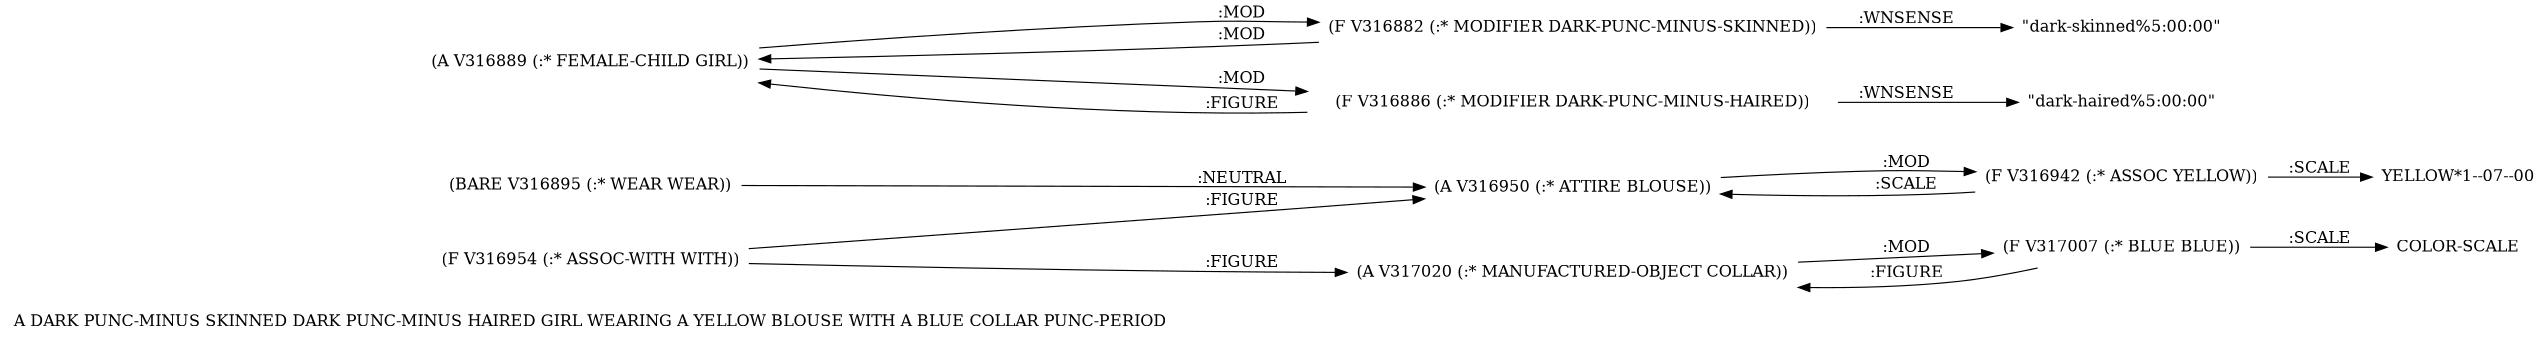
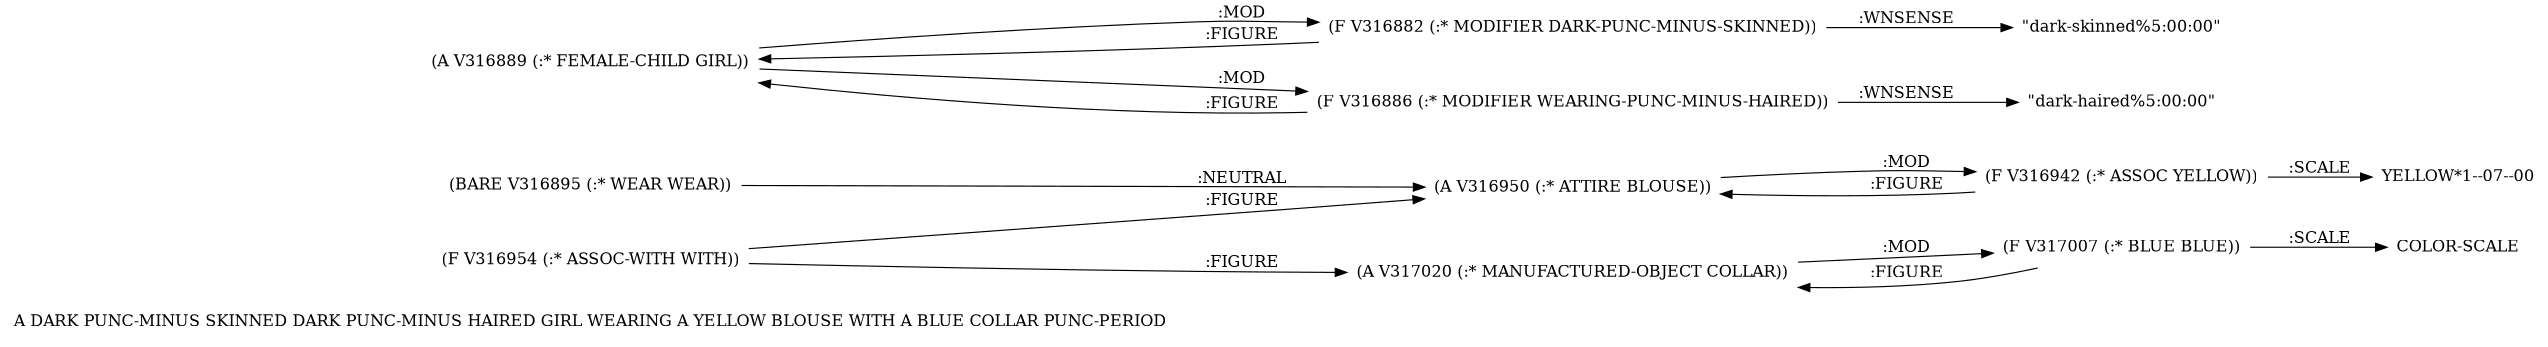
edge "(F V316882 (:* MODIFIER DARK-PUNC-MINUS-SKINNED))" -> "(A V316889 (:* FEMALE-CHILD GIRL))": label ":MOD" -> ":FIGURE"
node "(F V316886 (:* MODIFIER DARK-PUNC-MINUS-HAIRED))": label "(F V316886 (:* MODIFIER DARK-PUNC-MINUS-HAIRED))" -> "(F V316886 (:* MODIFIER WEARING-PUNC-MINUS-HAIRED))"
edge "(F V316942 (:* ASSOC YELLOW))" -> "(A V316950 (:* ATTIRE BLOUSE))": label ":SCALE" -> ":FIGURE"
